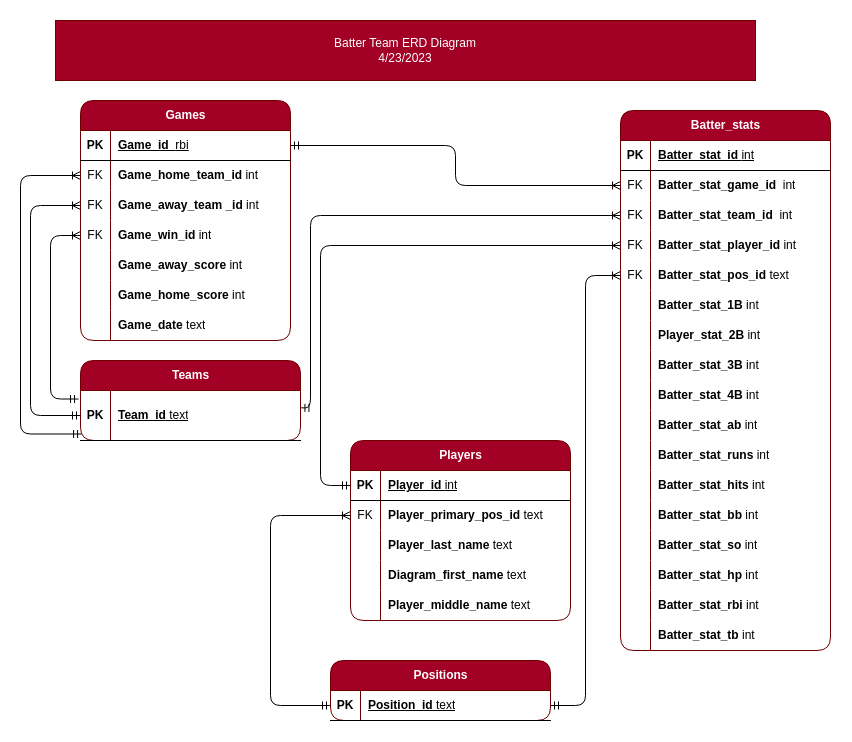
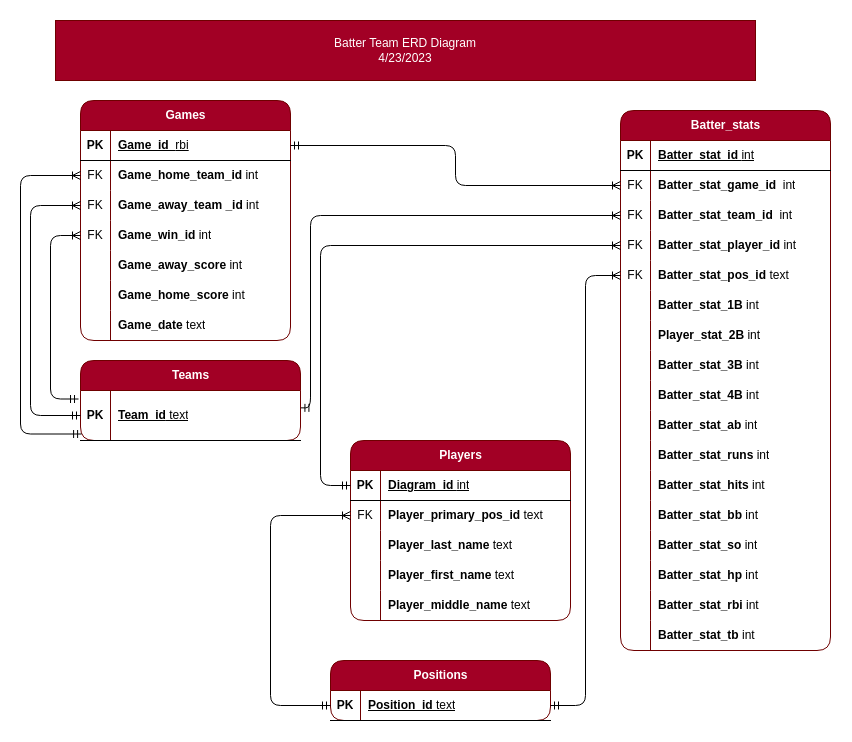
node "Player_id int": label "Player_id int" -> "Diagram_id int"
node "Diagram_first_name text": label "Diagram_first_name text" -> "Player_first_name text"
